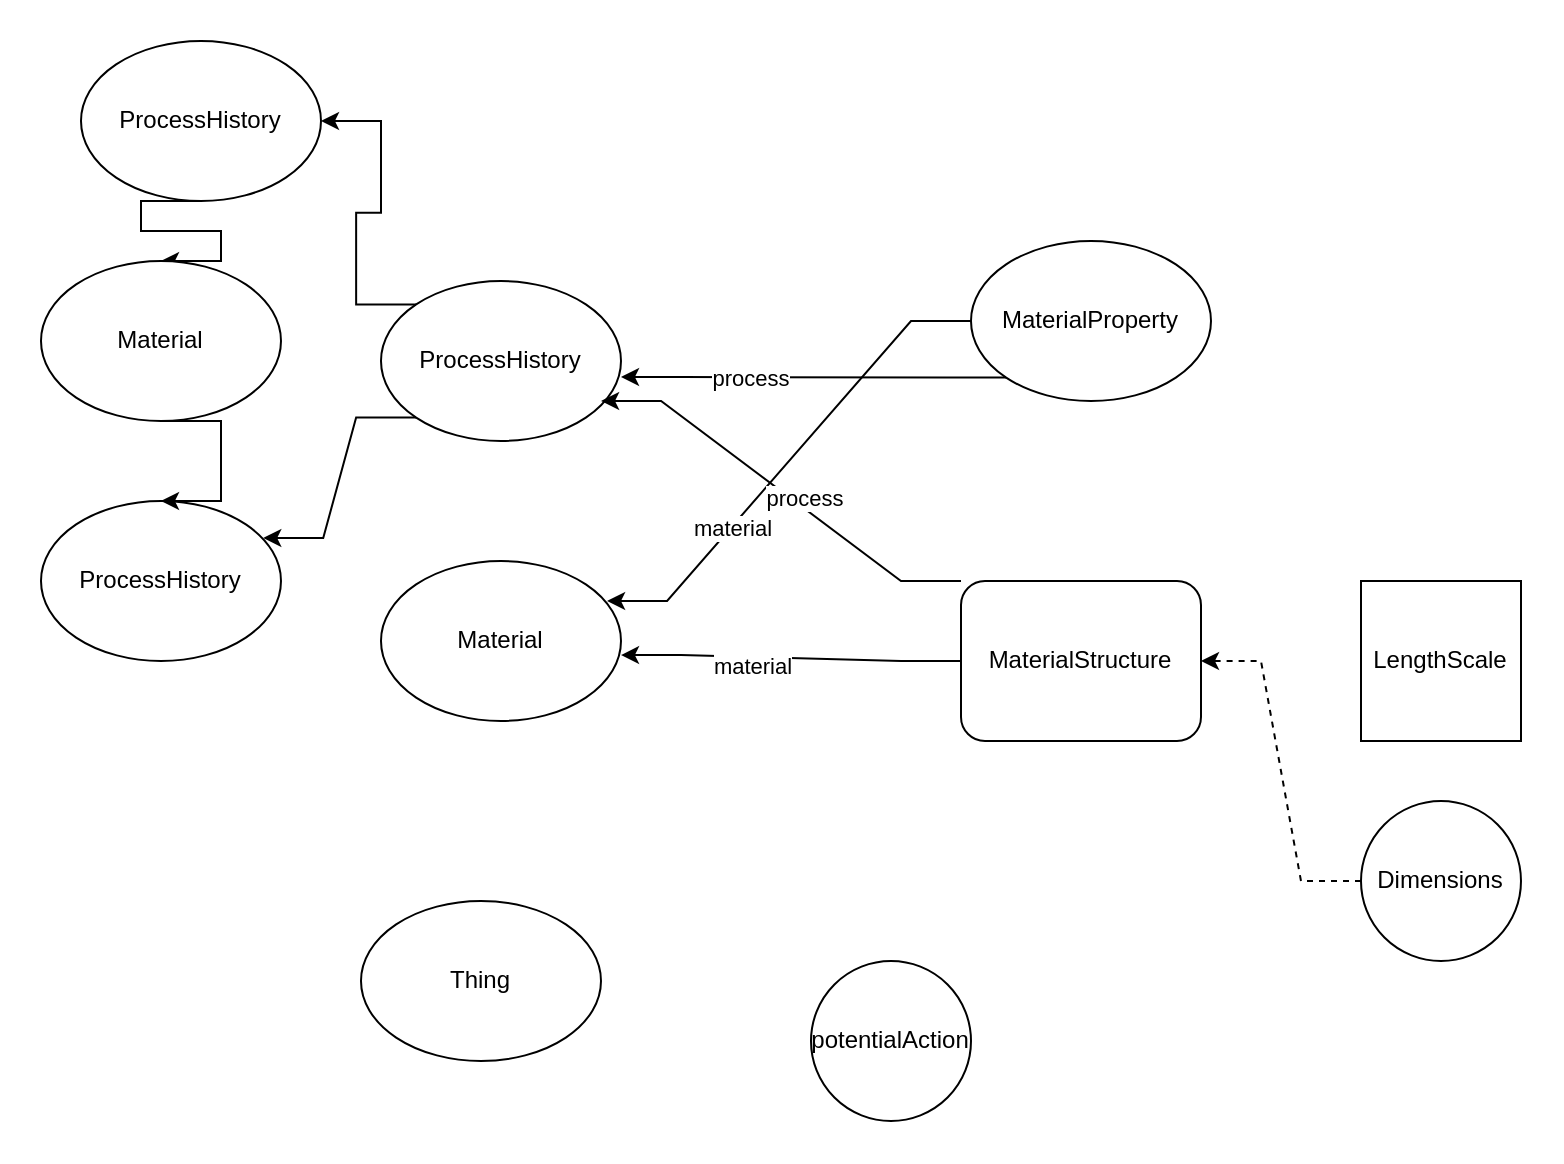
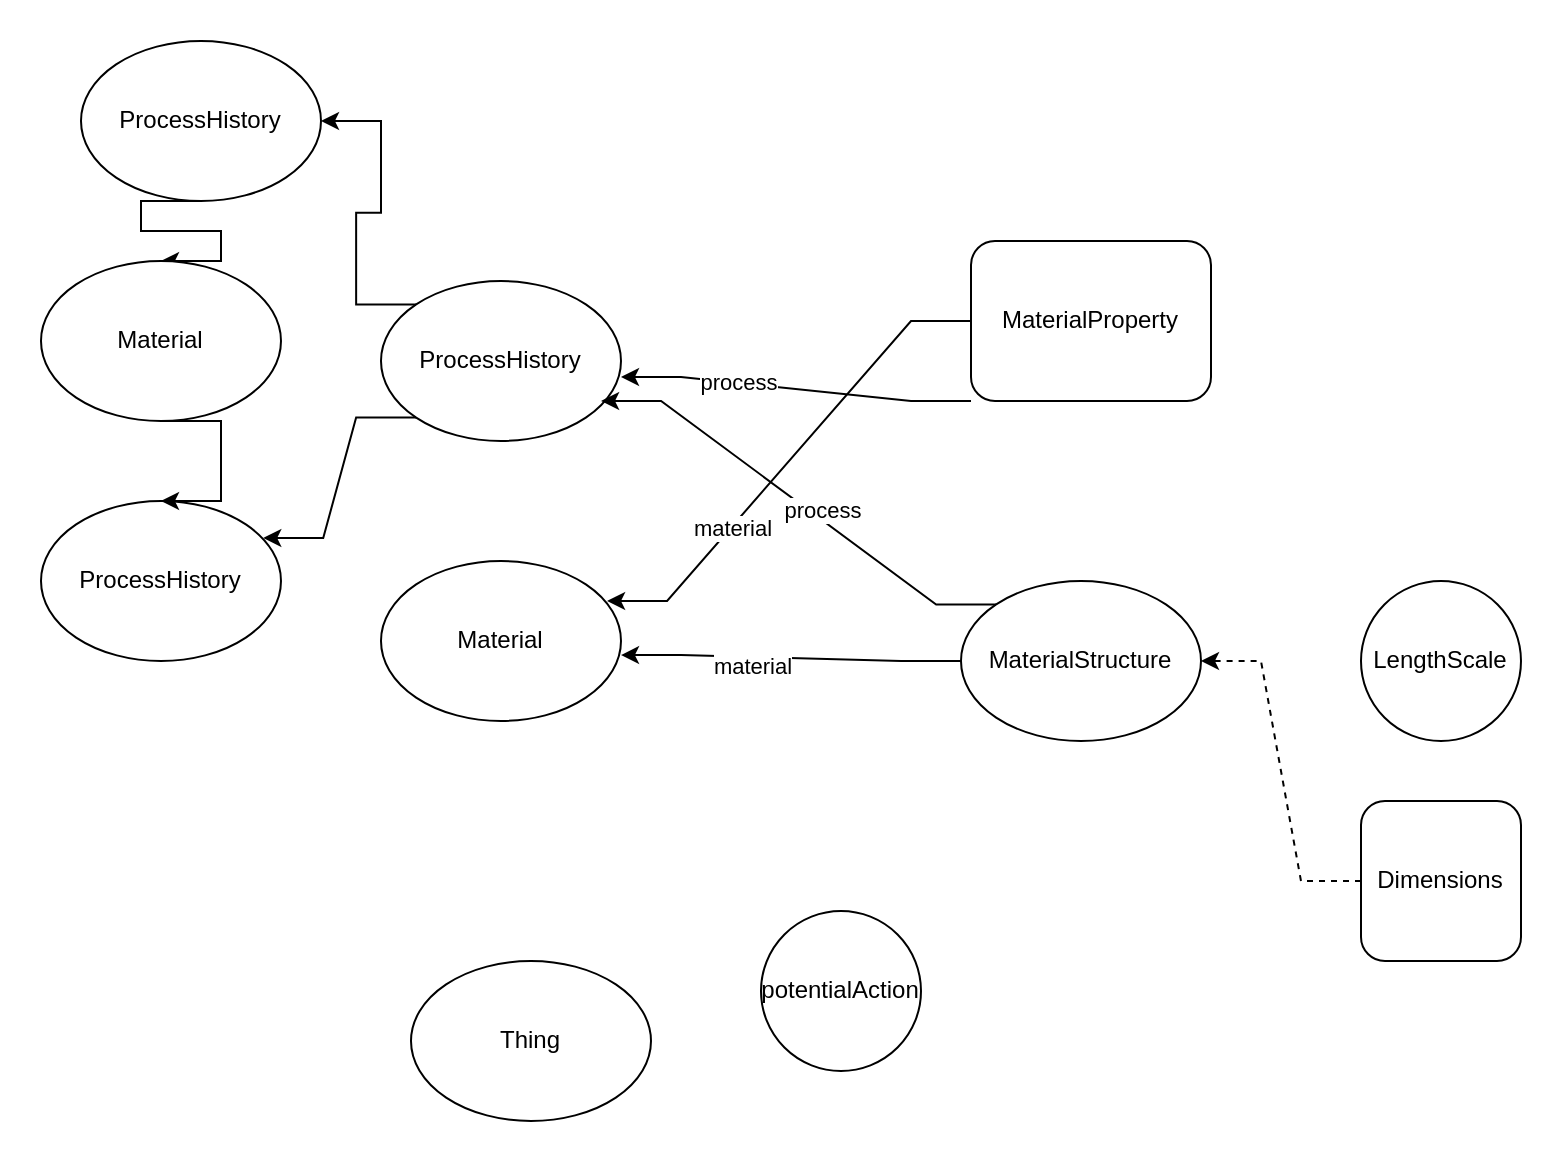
node "MaterialProperty": shape ellipse -> rounded rectangle
node "MaterialStructure": shape rounded rectangle -> ellipse
node "LengthScale": shape rectangle -> ellipse
node "Dimensions": shape ellipse -> rounded rectangle
node "Thing": moved (481, 981) -> (531, 1041)
node "potentialAction": moved (891, 1041) -> (841, 991)
